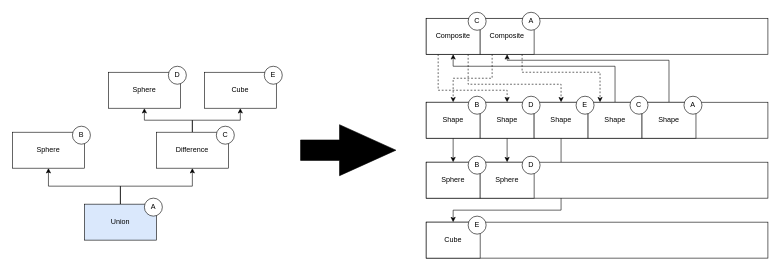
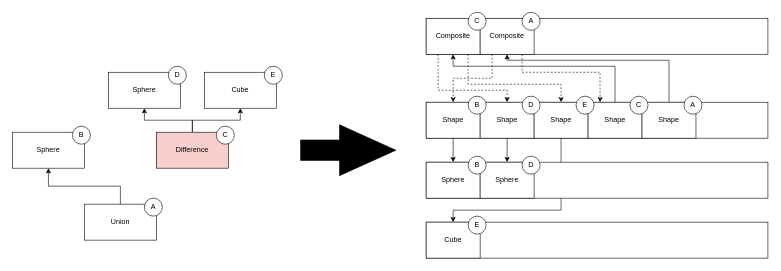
node "Difference": fillcolor #ffffff -> #f8cecc
edge "Union" -> "Difference": removed
node "Union": fillcolor #dae8fc -> #ffffff
